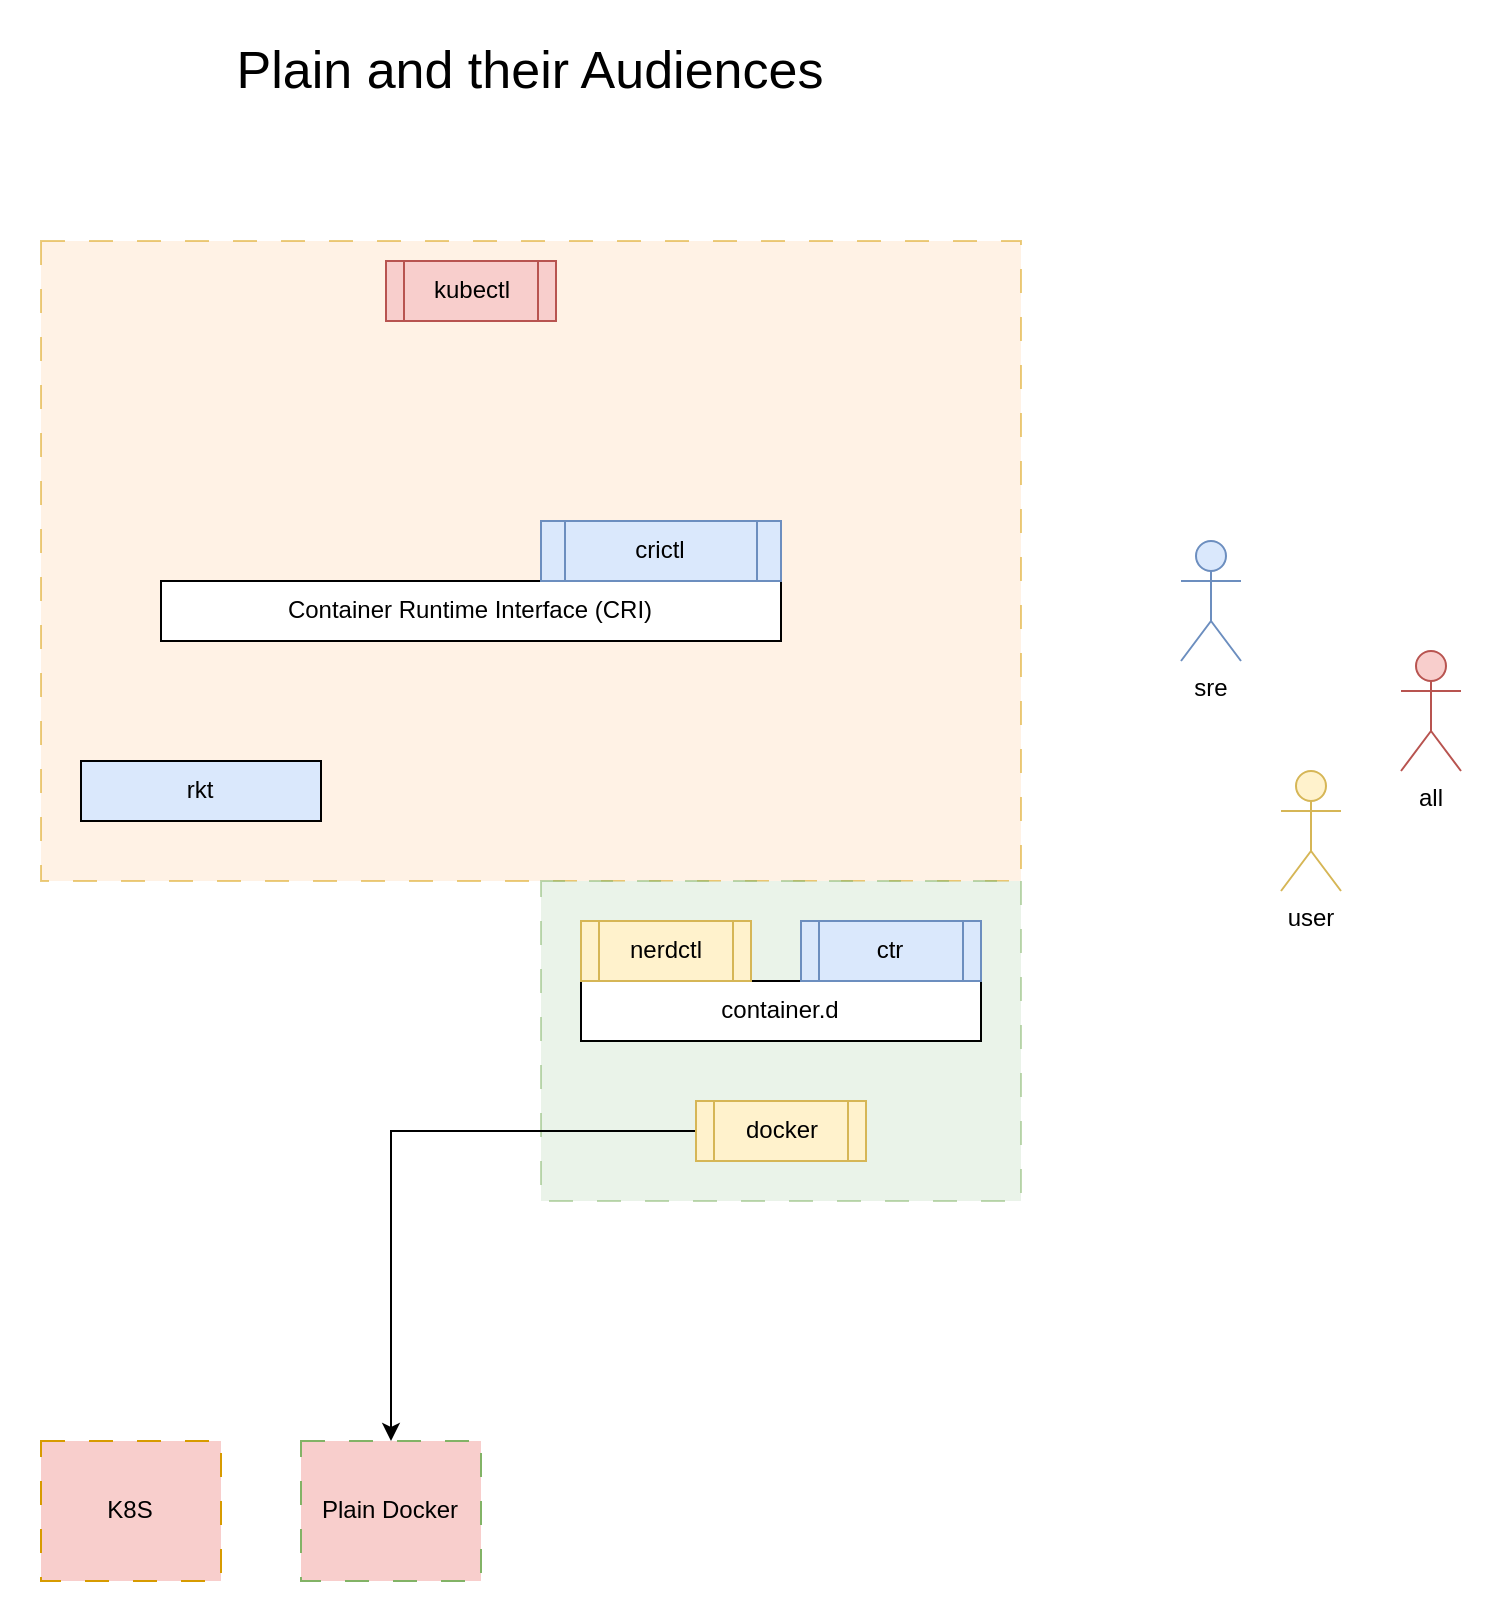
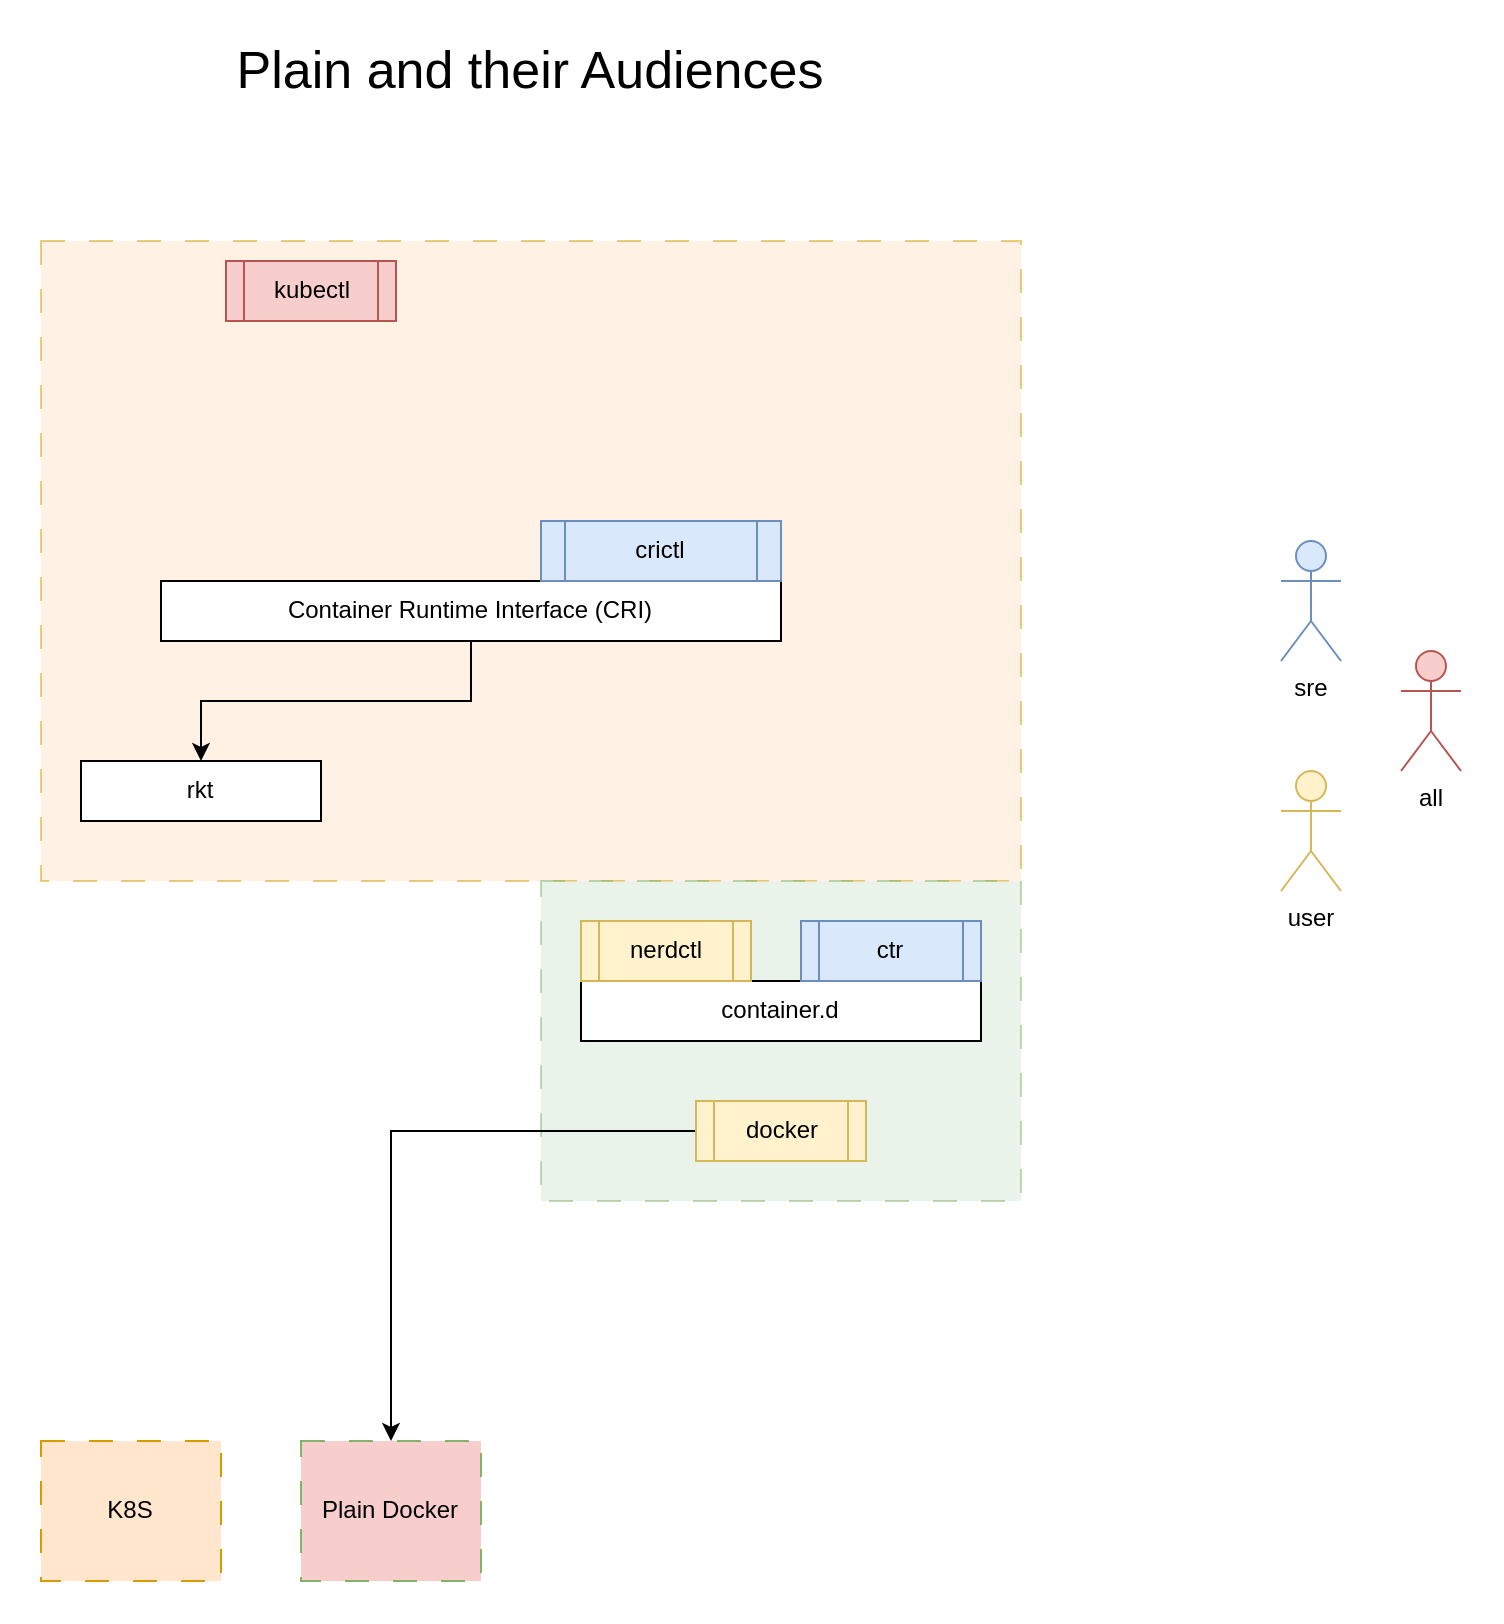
node "kubectl": moved (471, 291) -> (311, 291)
node "sre": moved (1211, 601) -> (1311, 601)
edge "Container Runtime Interface (CRI)" -> "rkt": added
node "rkt": fillcolor #dae8fc -> #ffffff
node "K8S": fillcolor #f8cecc -> #ffe6cc
